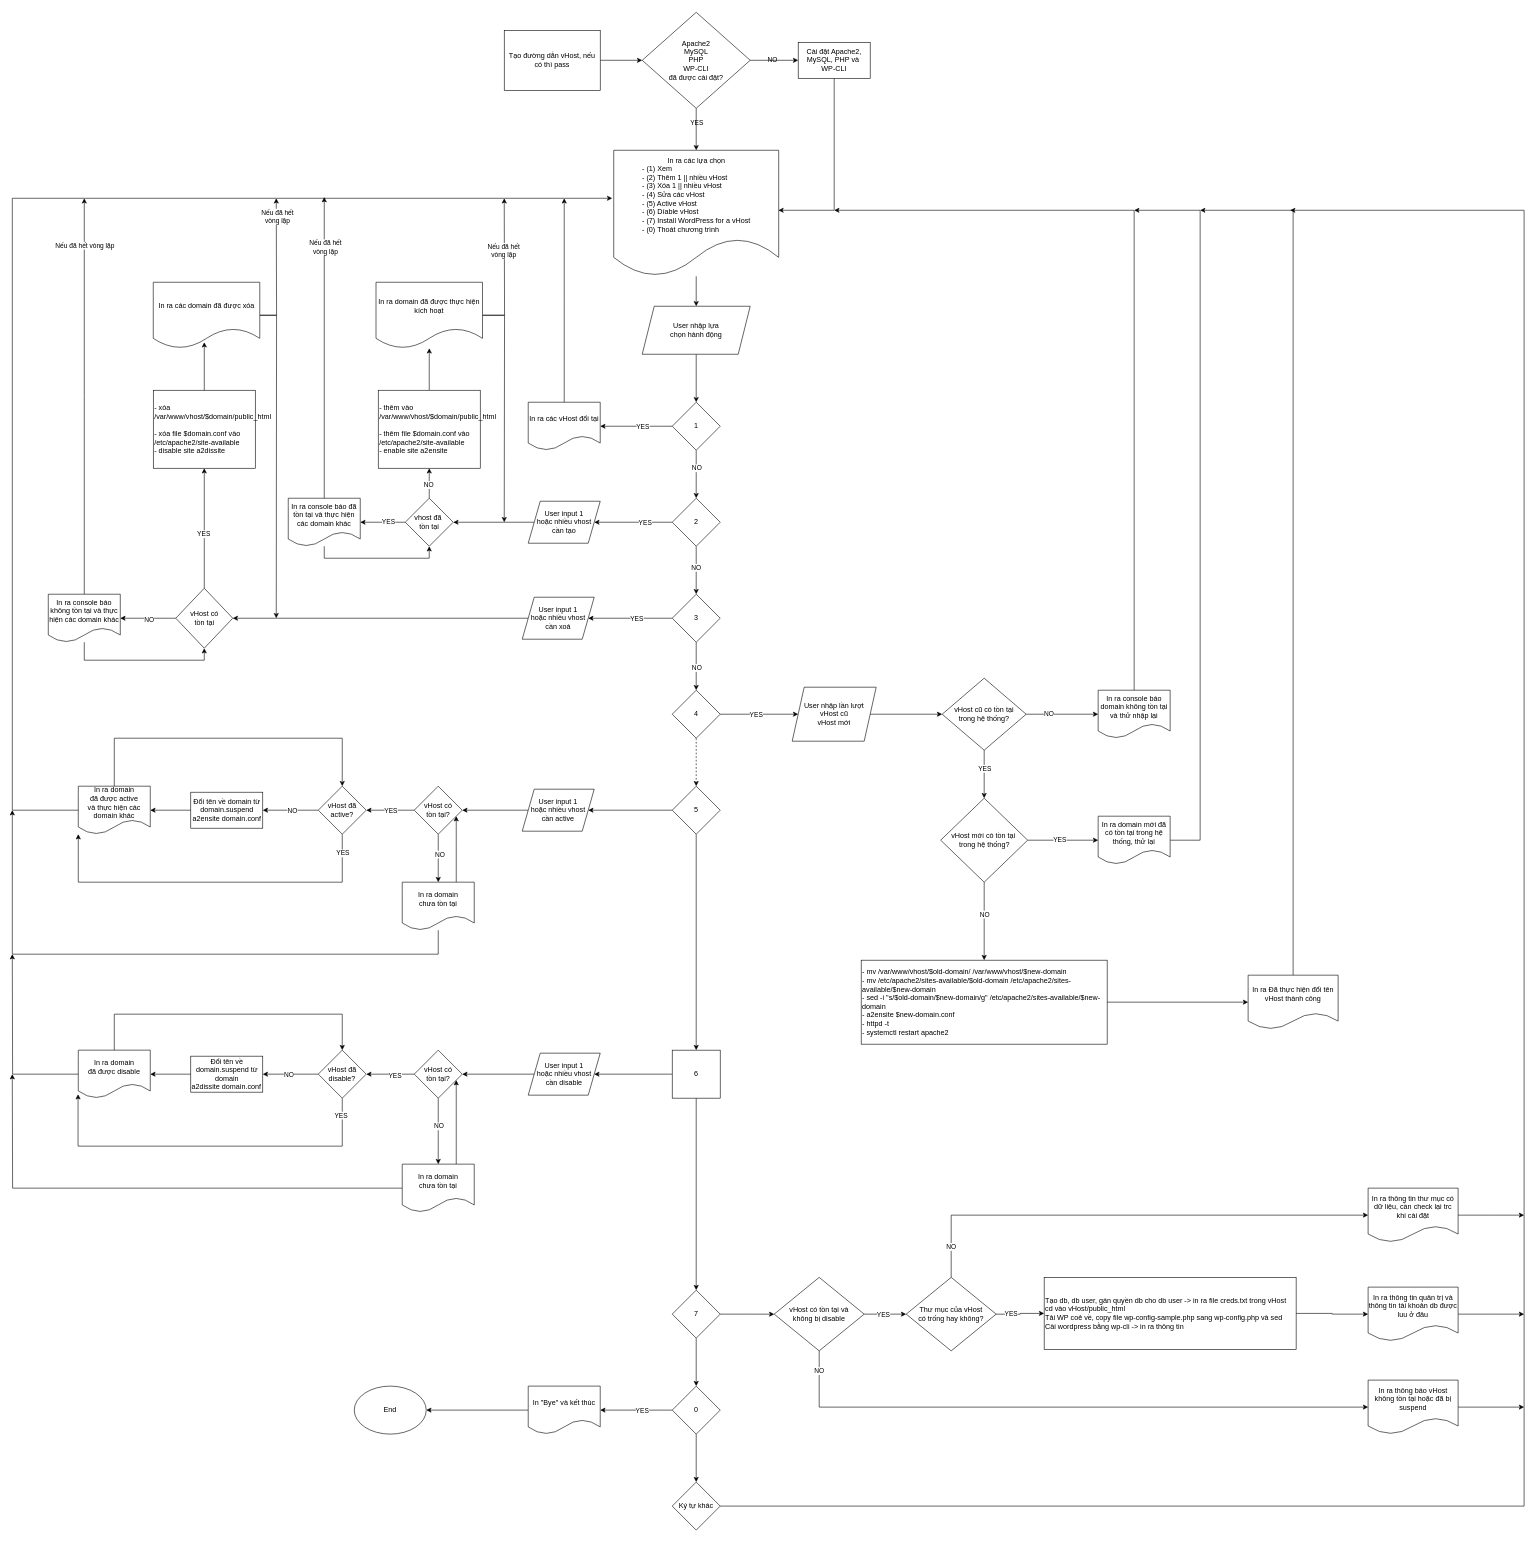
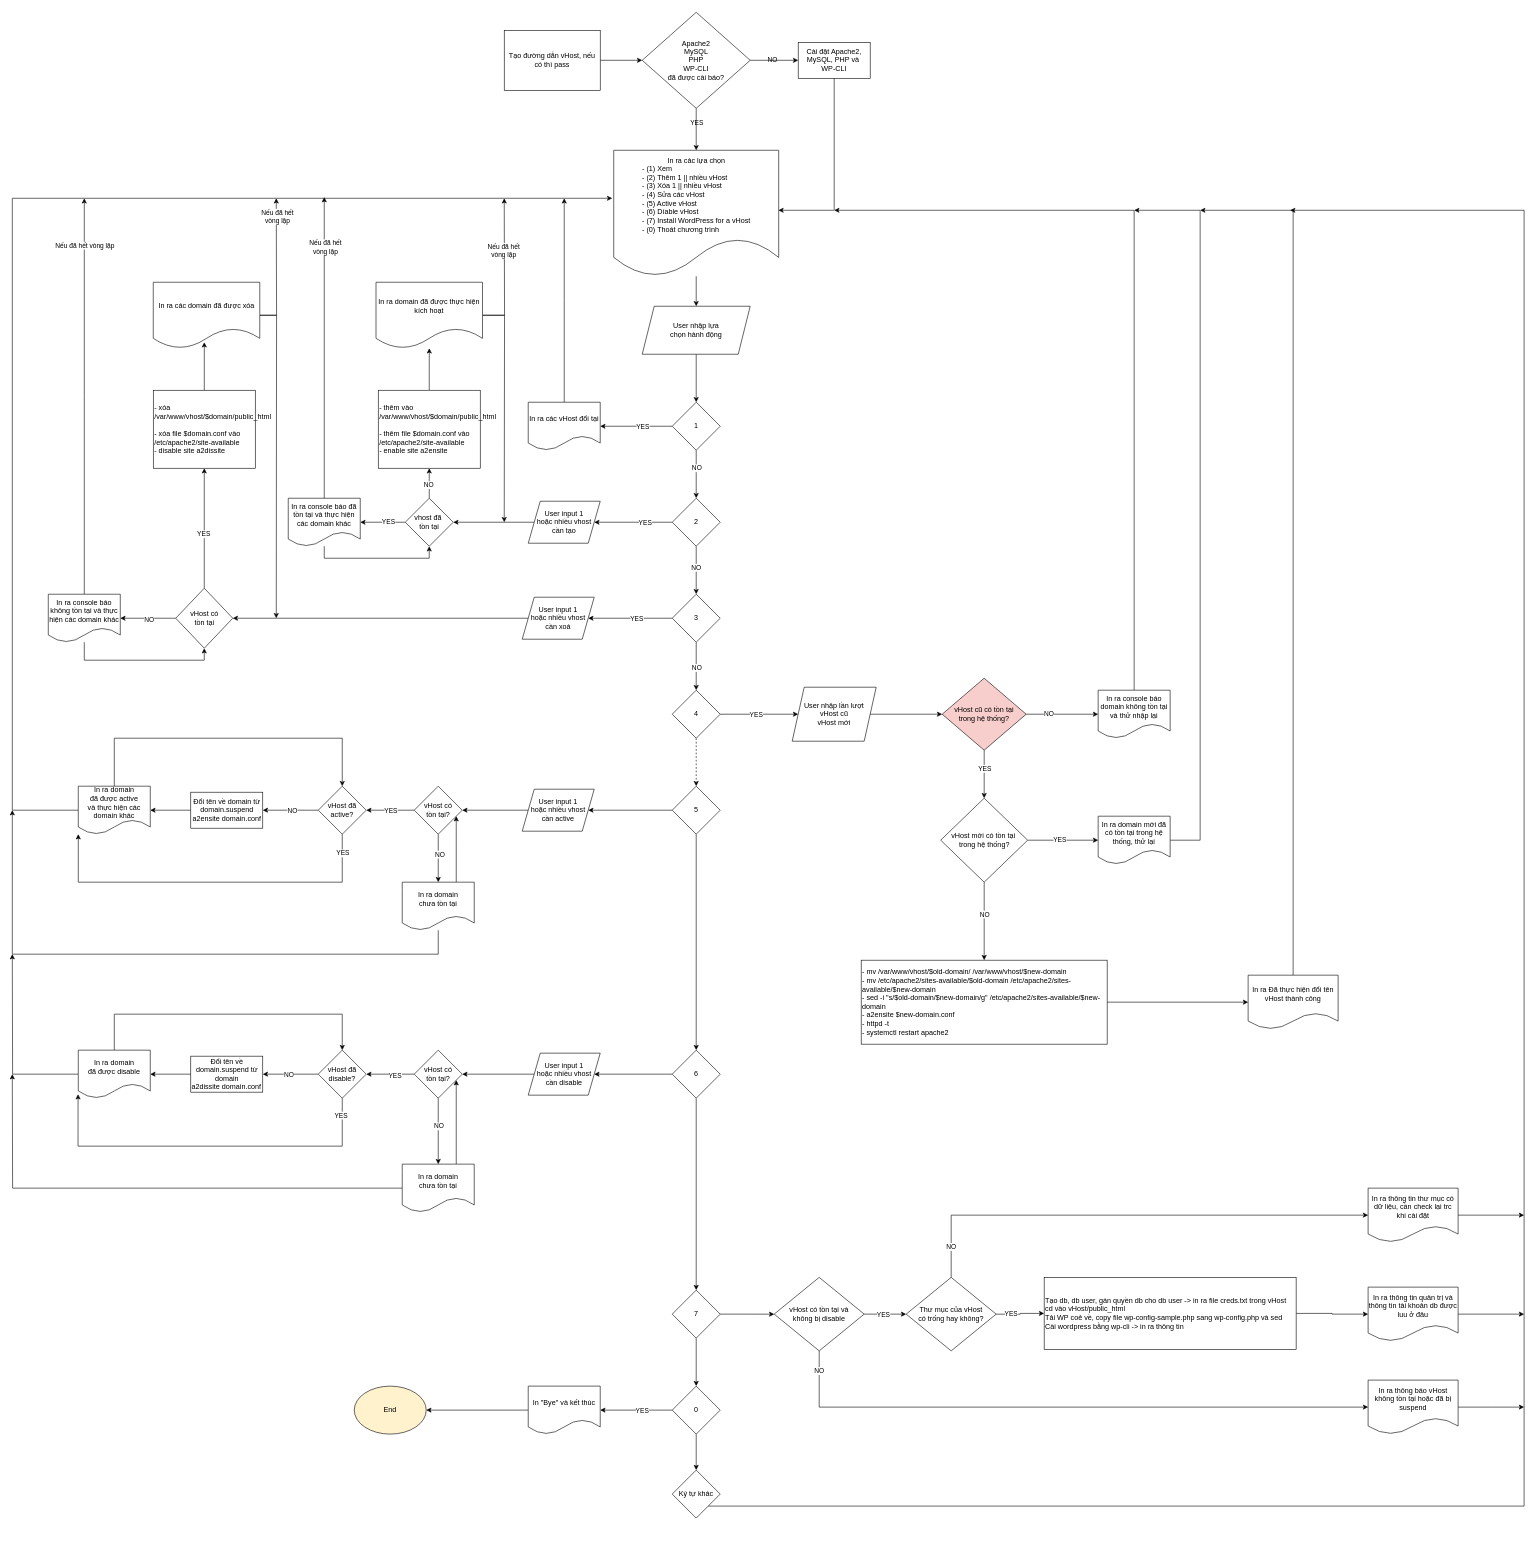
node "Apache2 MySQL PHP WP-CLI đã được cài đặt?": label "Apache2 MySQL PHP WP-CLI đã được cài đặt?" -> "Apache2 MySQL PHP WP-CLI đã được cài báo?"
node "vHost cũ có tồn tại trong hệ thống?": fillcolor #ffffff -> #f8cecc
node "6": shape rectangle -> diamond
node "End": fillcolor #ffffff -> #fff2cc
node "Ký tự khác": moved (696, 1506) -> (696, 1494)
